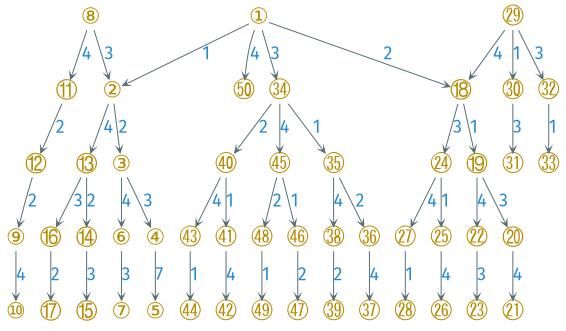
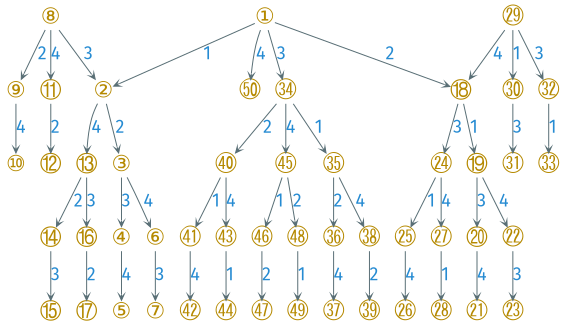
edge "⑫" -> "⑨": now "⑧" -> "⑨"
edge "④" -> "⑤": label "7" -> "4"
